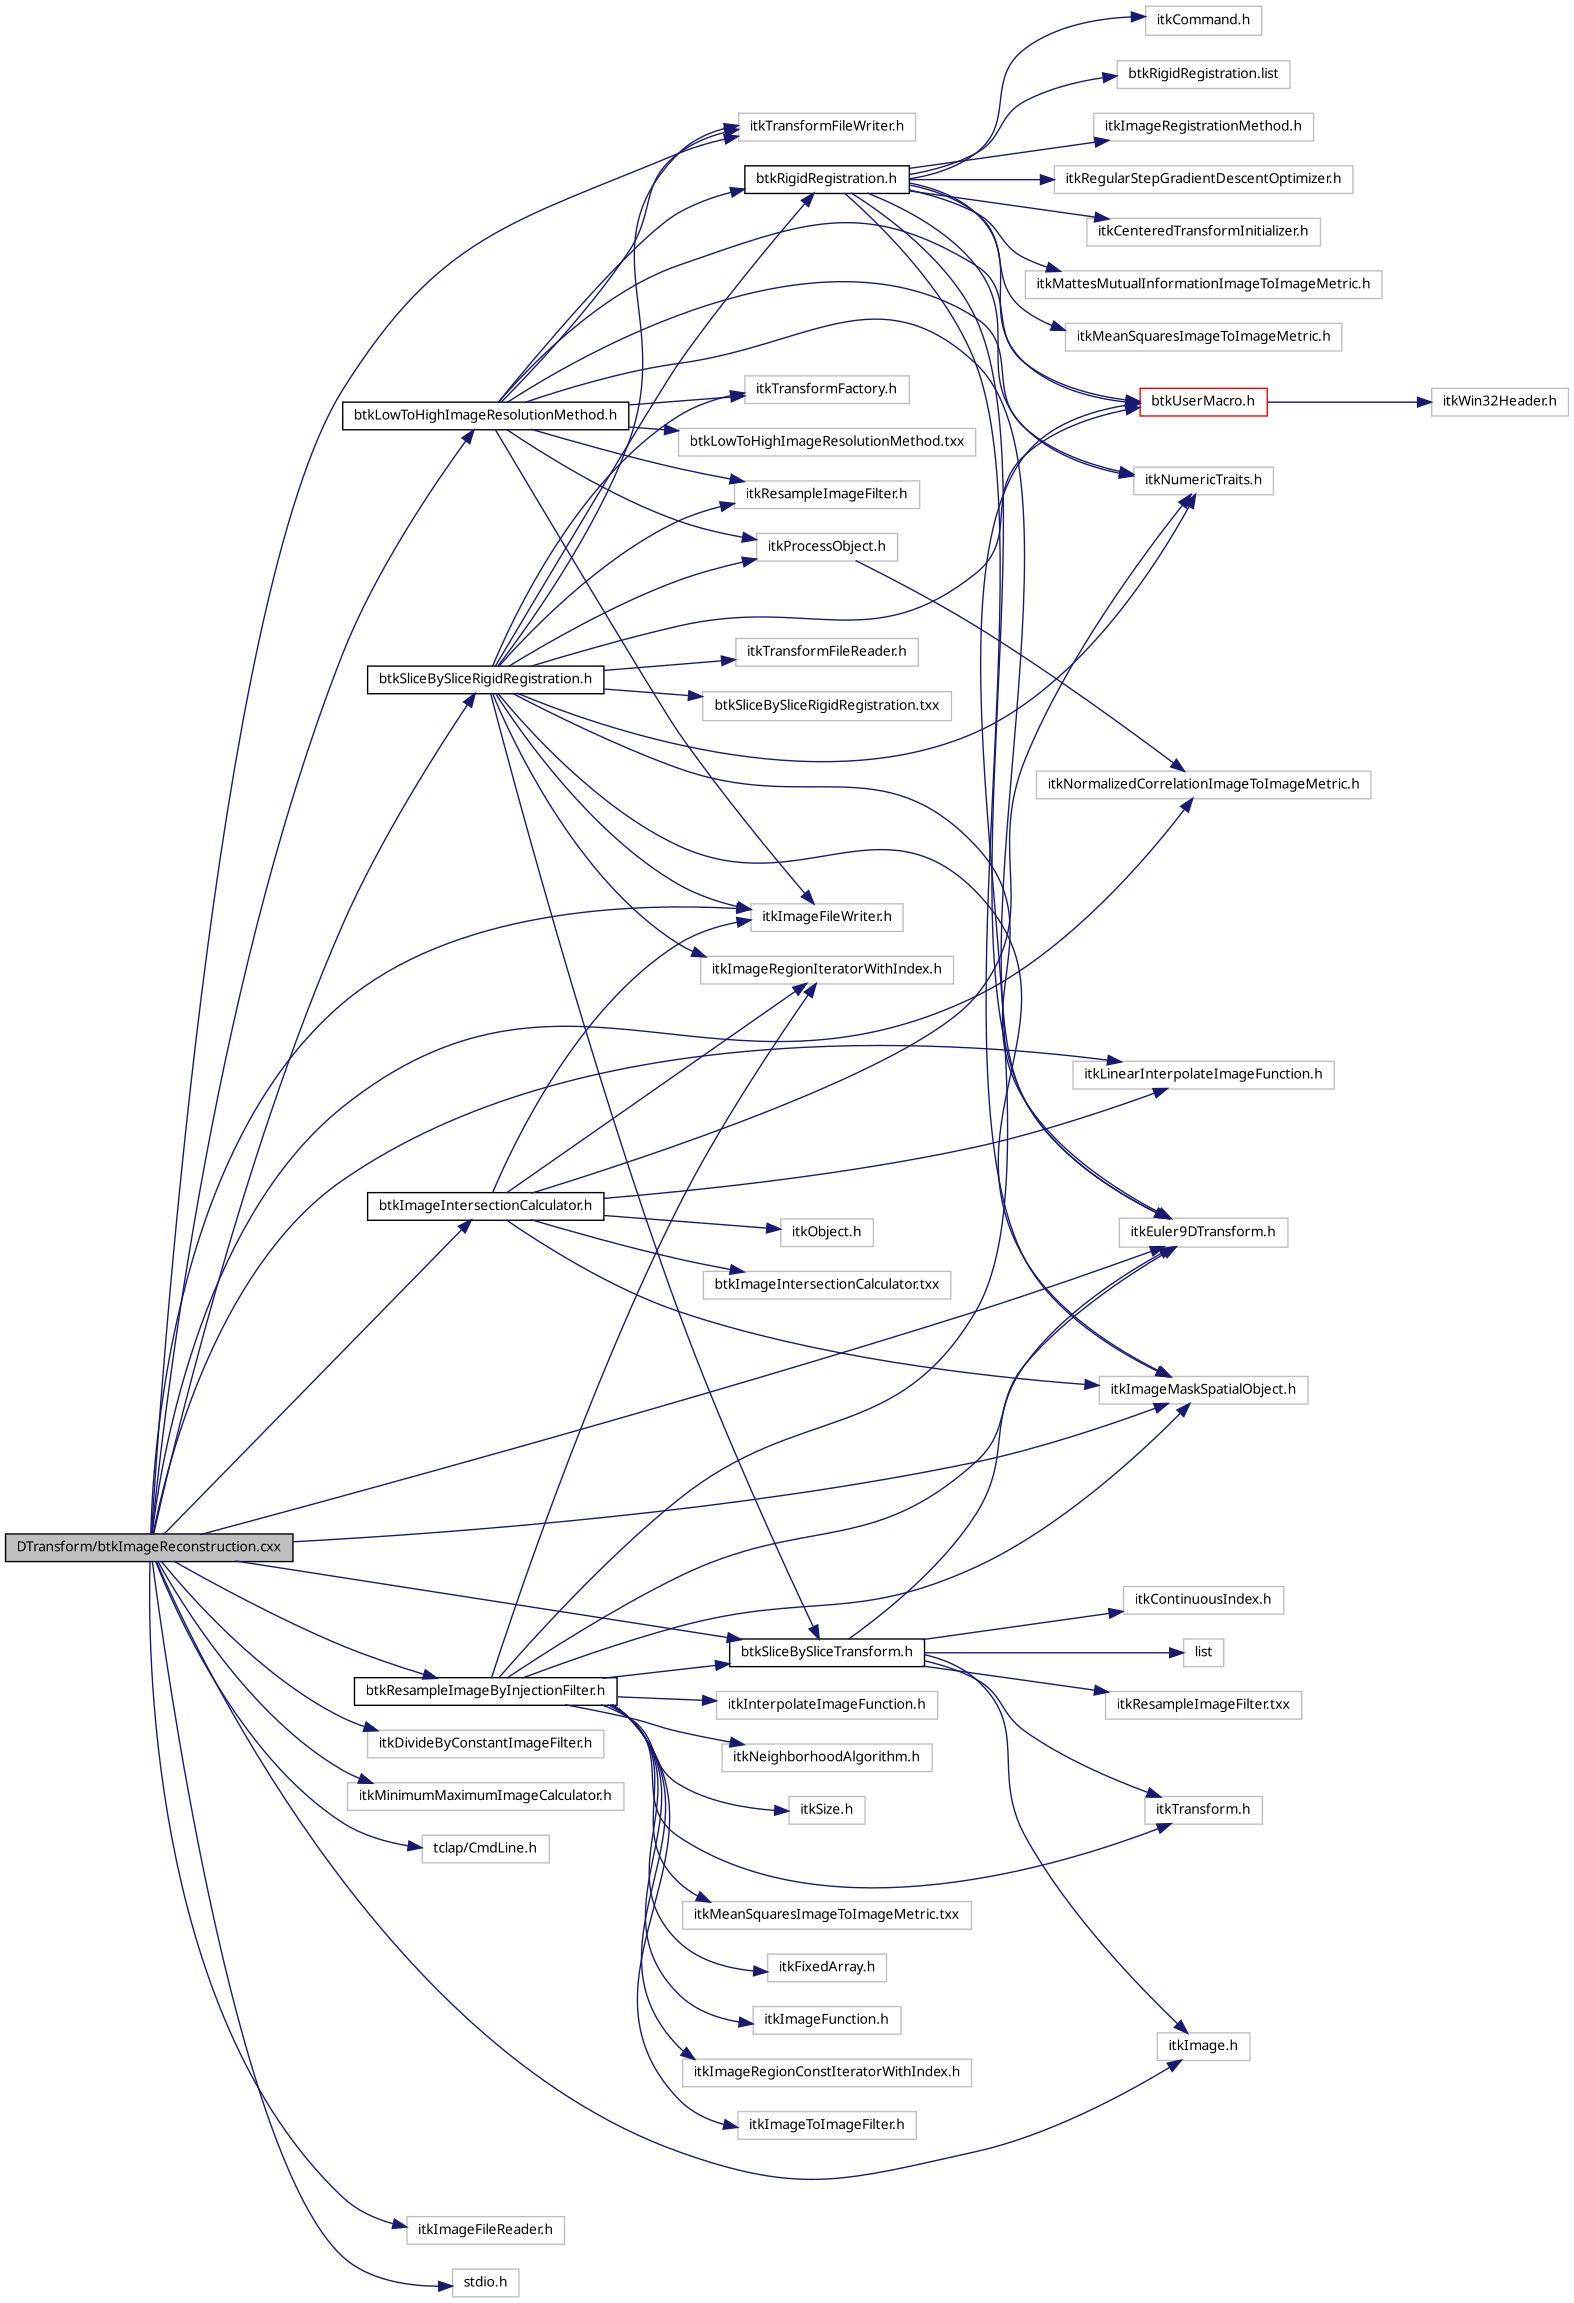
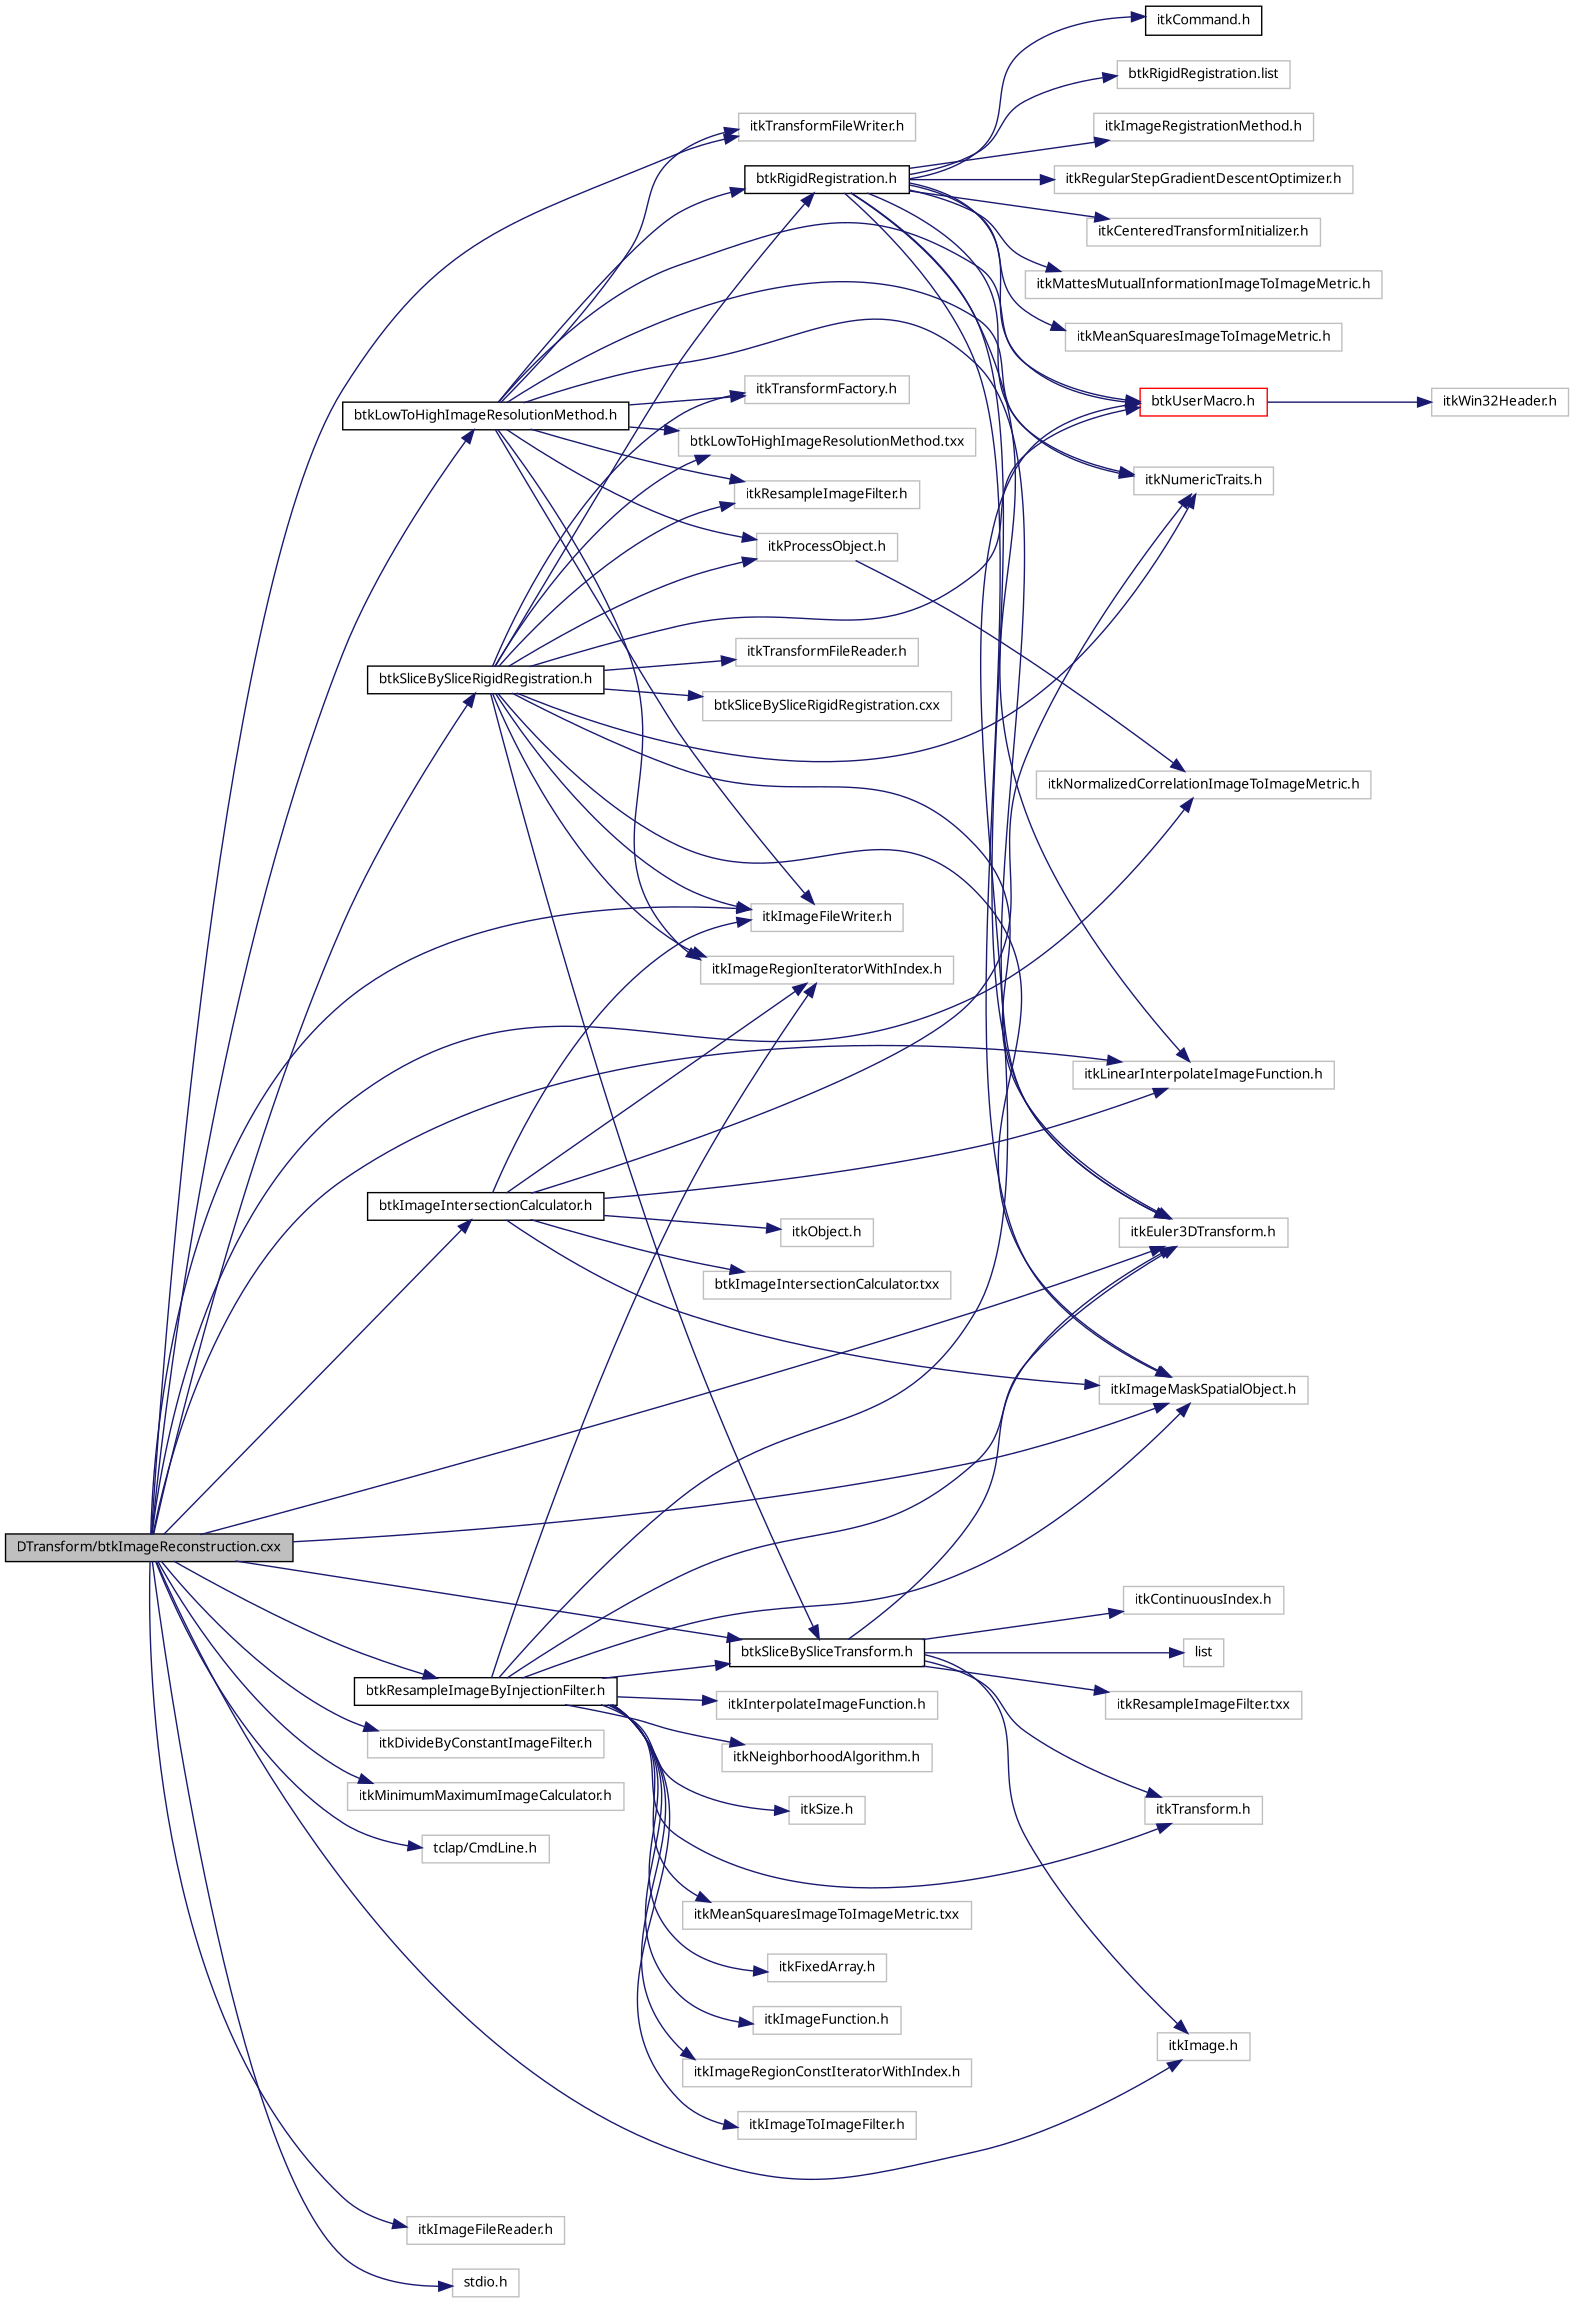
node "itkCommand.h": color grey75 -> black
edge "btkSliceBySliceRigidRegistration.h" -> "itkTransformFileWriter.h": now "btkSliceBySliceRigidRegistration.h" -> "btkLowToHighImageResolutionMethod.txx"
edge "btkRigidRegistration.h" -> "itkLinearInterpolateImageFunction.h": added
edge "btkLowToHighImageResolutionMethod.h" -> "itkImageRegionIteratorWithIndex.h": added
node "btkSliceBySliceRigidRegistration.txx": label "btkSliceBySliceRigidRegistration.txx" -> "btkSliceBySliceRigidRegistration.cxx"
node "itkEuler9DTransform.h": label "itkEuler9DTransform.h" -> "itkEuler3DTransform.h"
